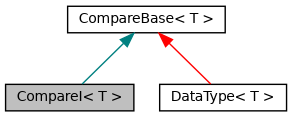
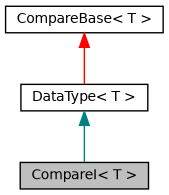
edge "CompareI< T >" -> "CompareBase< T >": now "CompareI< T >" -> "DataType< T >"
